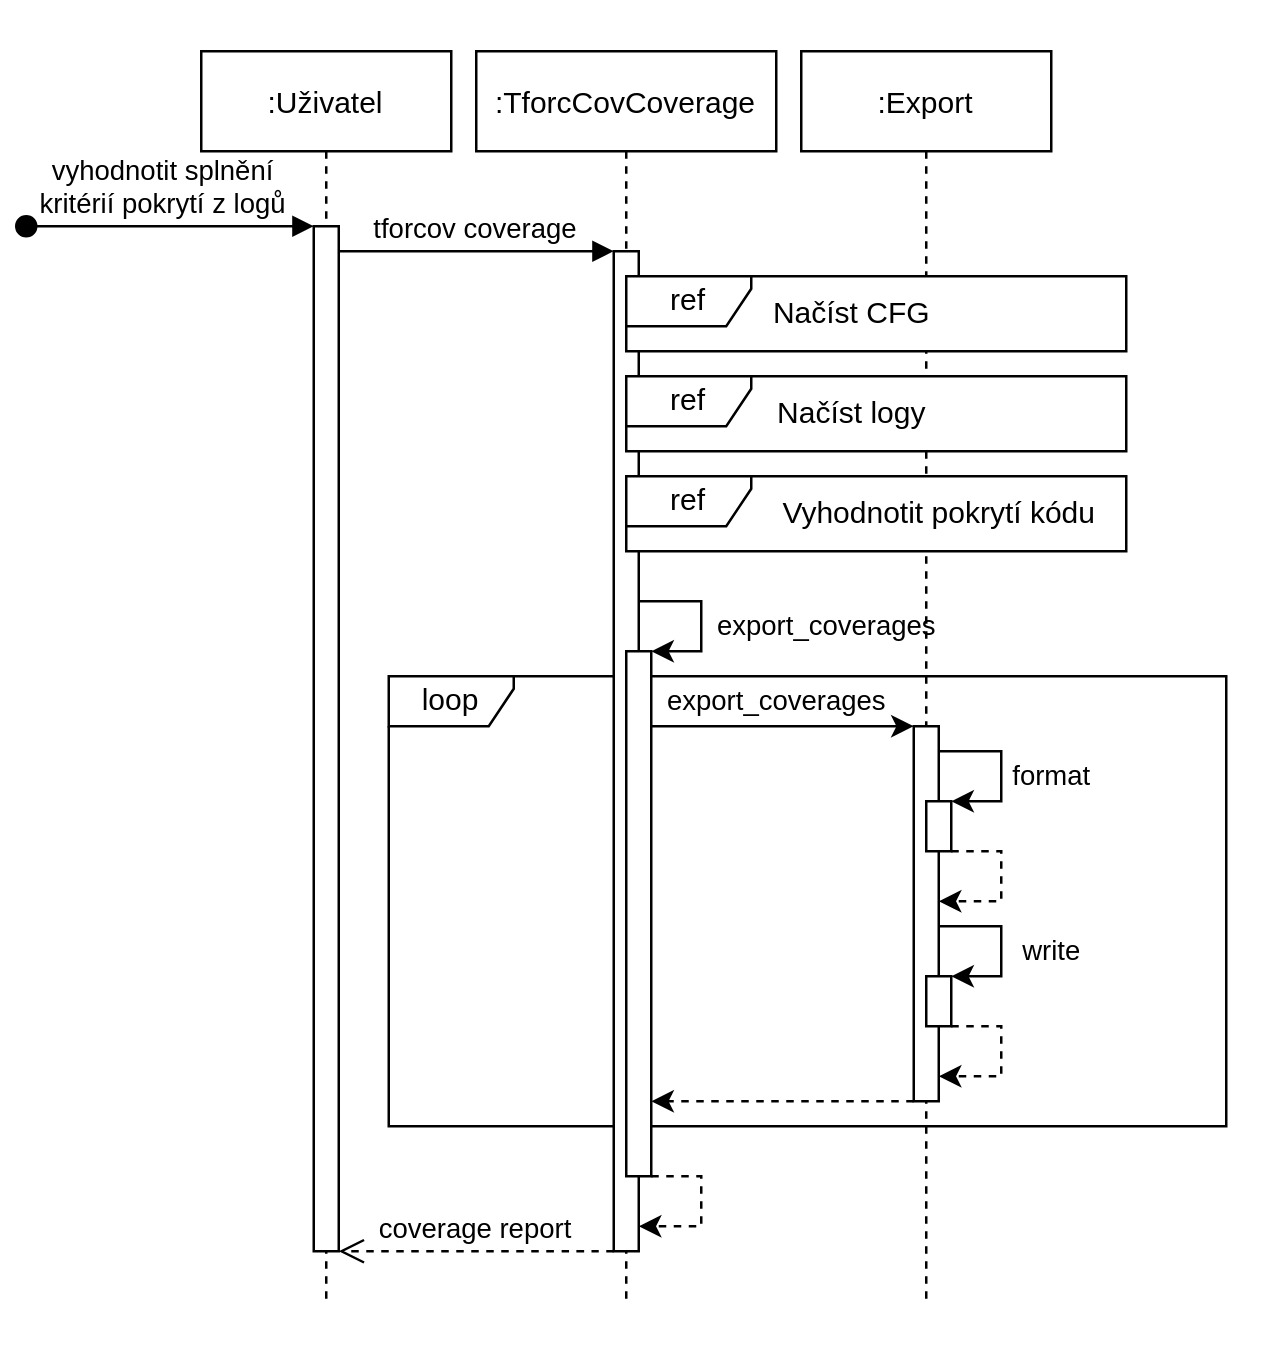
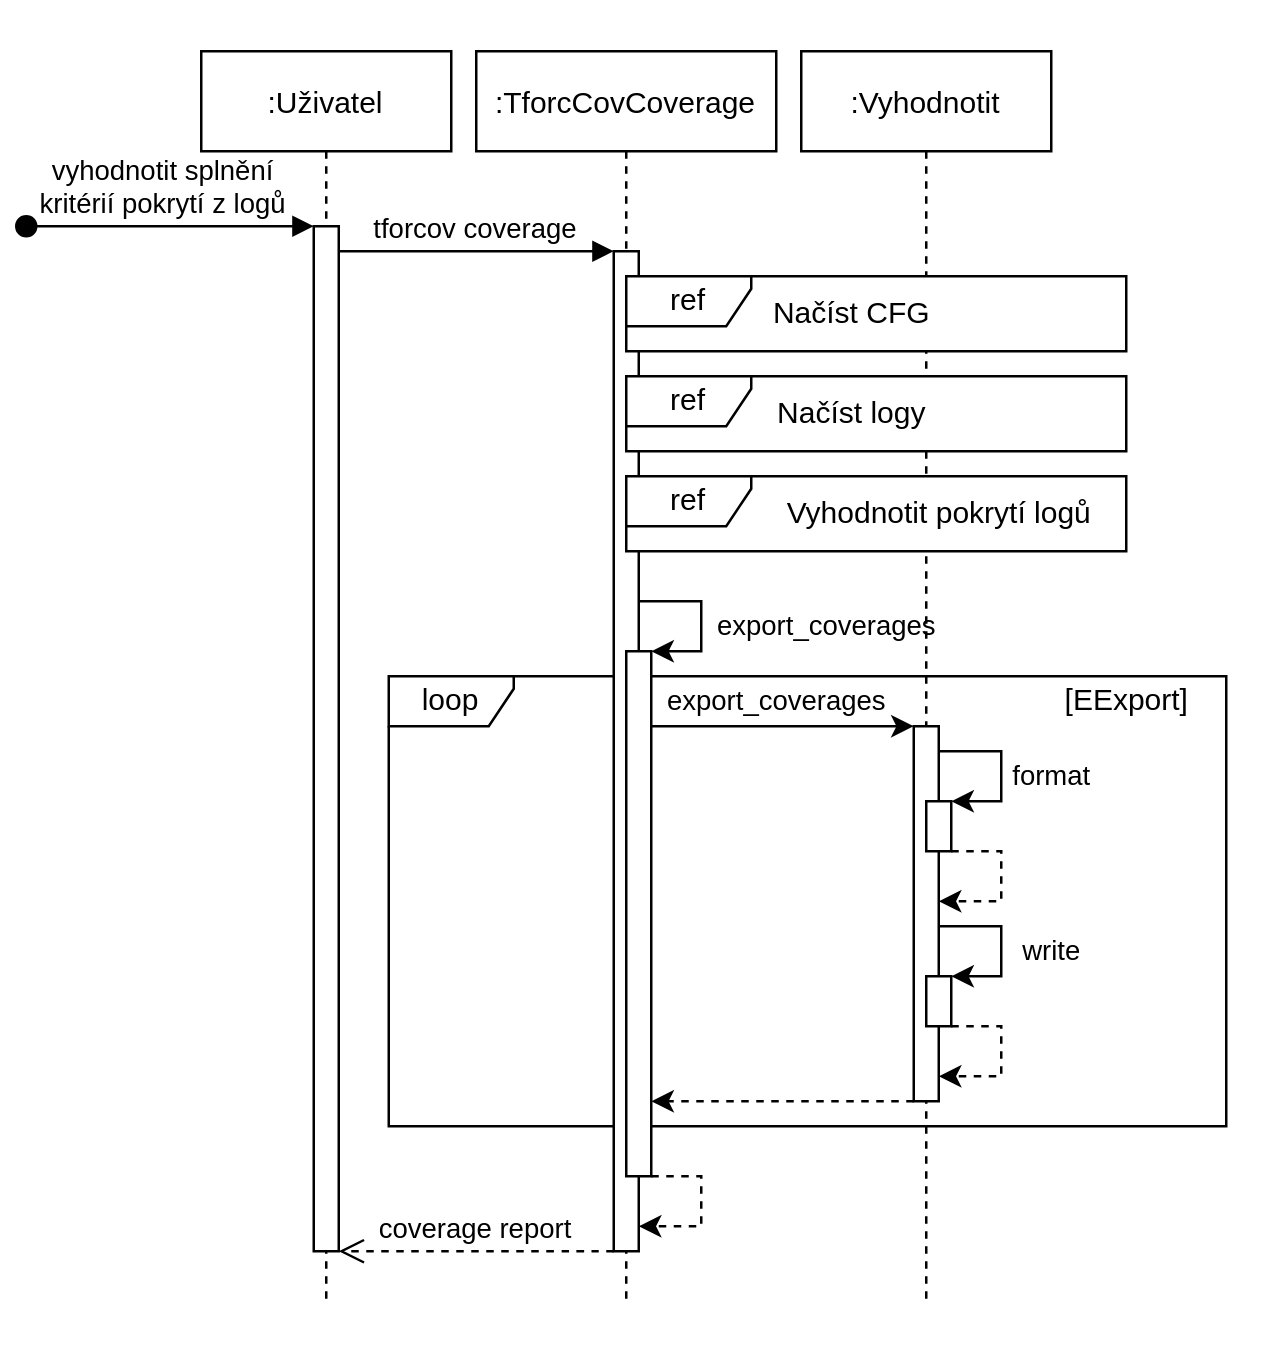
node ":Export": label ":Export" -> ":Vyhodnotit"
node "Vyhodnotit pokrytí kódu": label "Vyhodnotit pokrytí kódu" -> "Vyhodnotit pokrytí logů"
node "[EExport]": added
